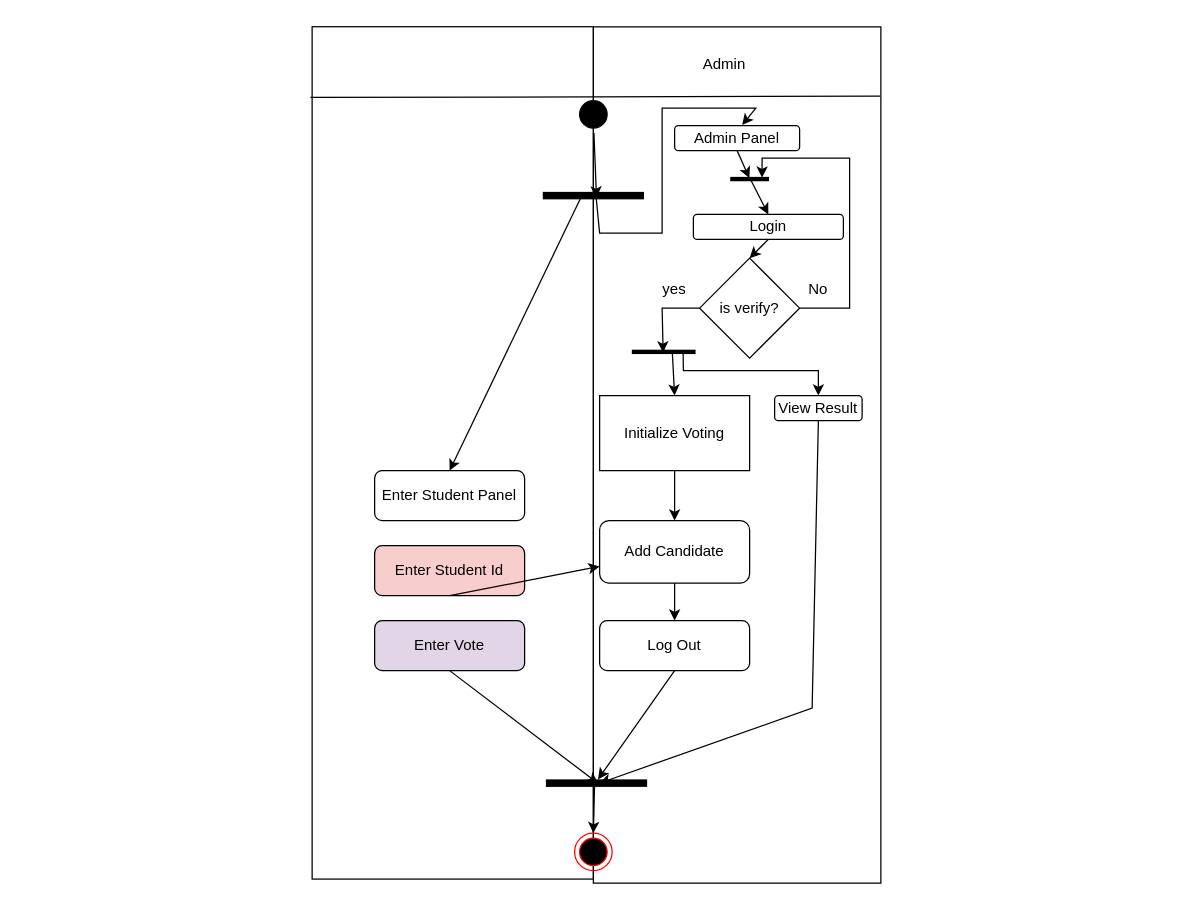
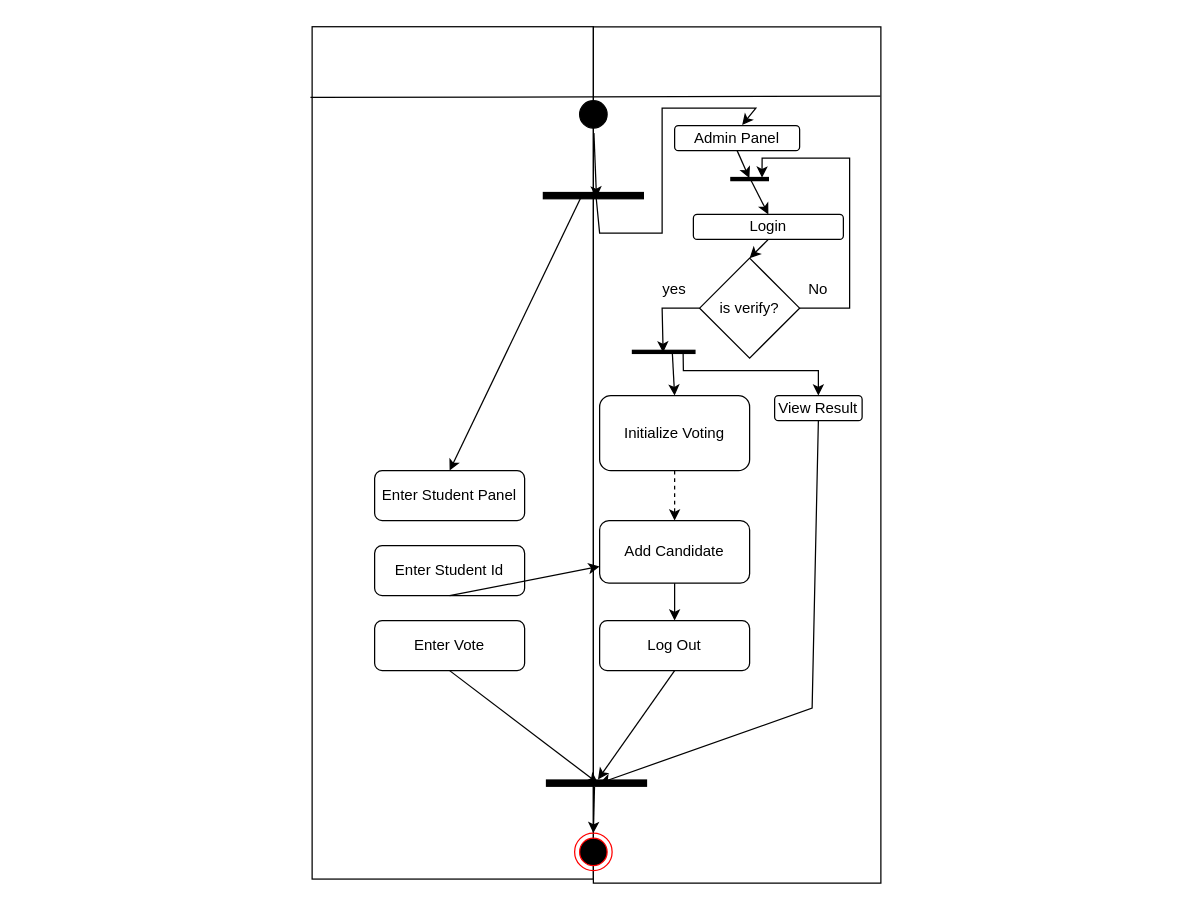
node "Admin": removed
node "Initialize Voting": shape rectangle -> rounded rectangle
edge "Initialize Voting" -> "Add Candidate": style solid -> dashed
node "Enter Student Id": fillcolor #f8cecc -> #ffffff
node "Enter Vote": fillcolor #e1d5e7 -> #ffffff
